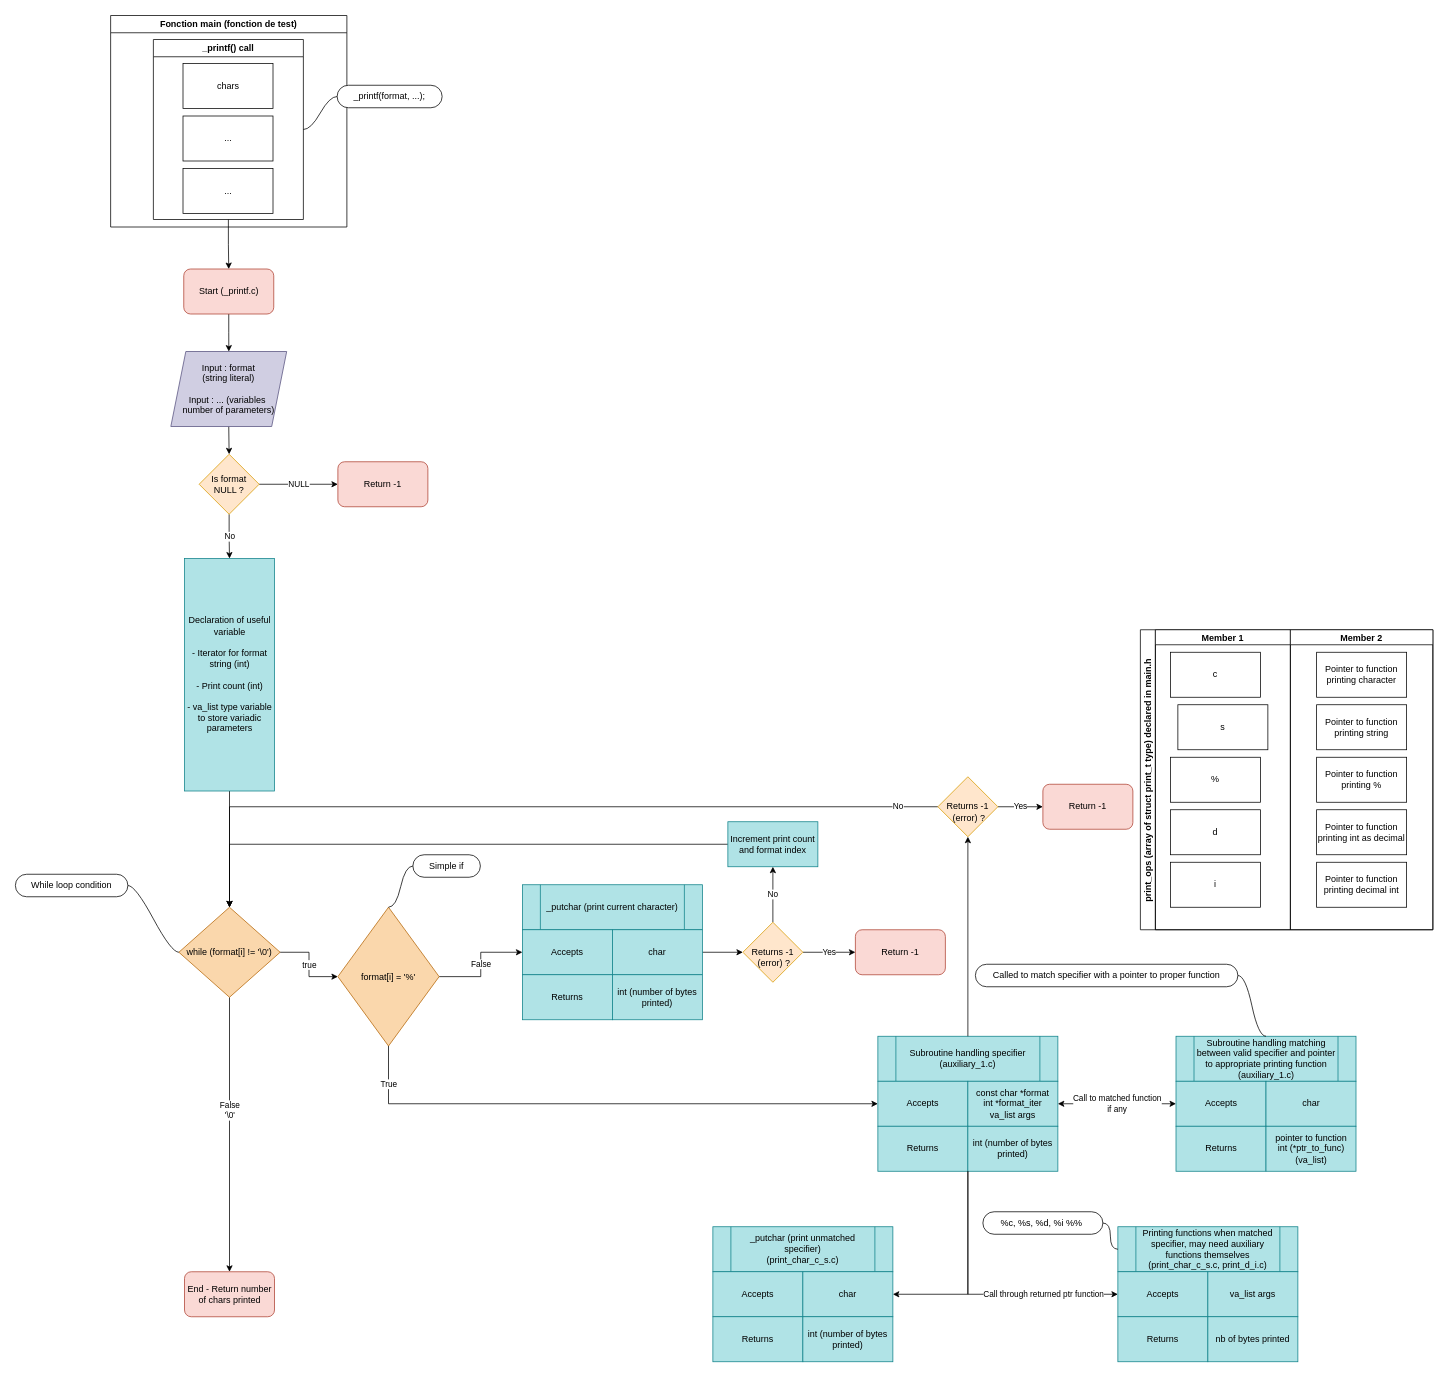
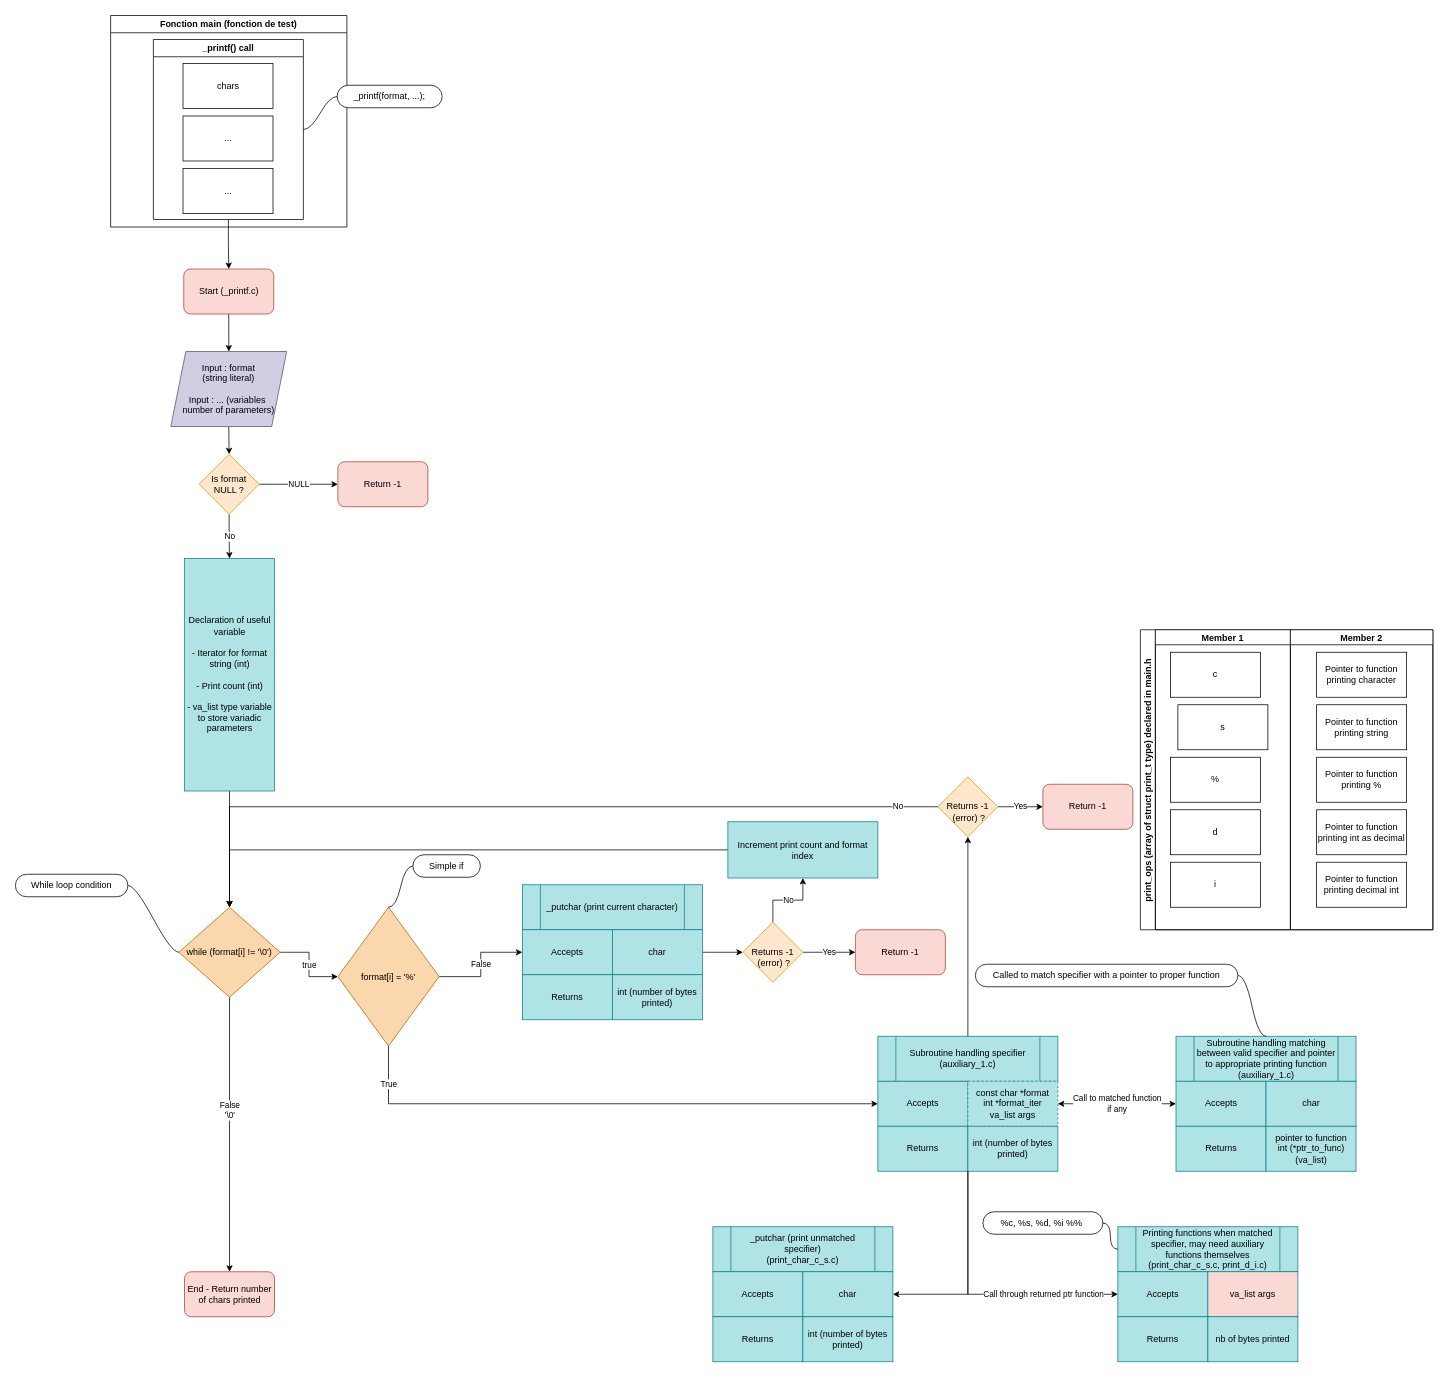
node "Increment print count and format index": size 90x45 -> 150x56
node "const char *format int *format_iter va_list args": style solid -> dashed
node "va_list args": fillcolor #b0e3e6 -> #fad9d5
